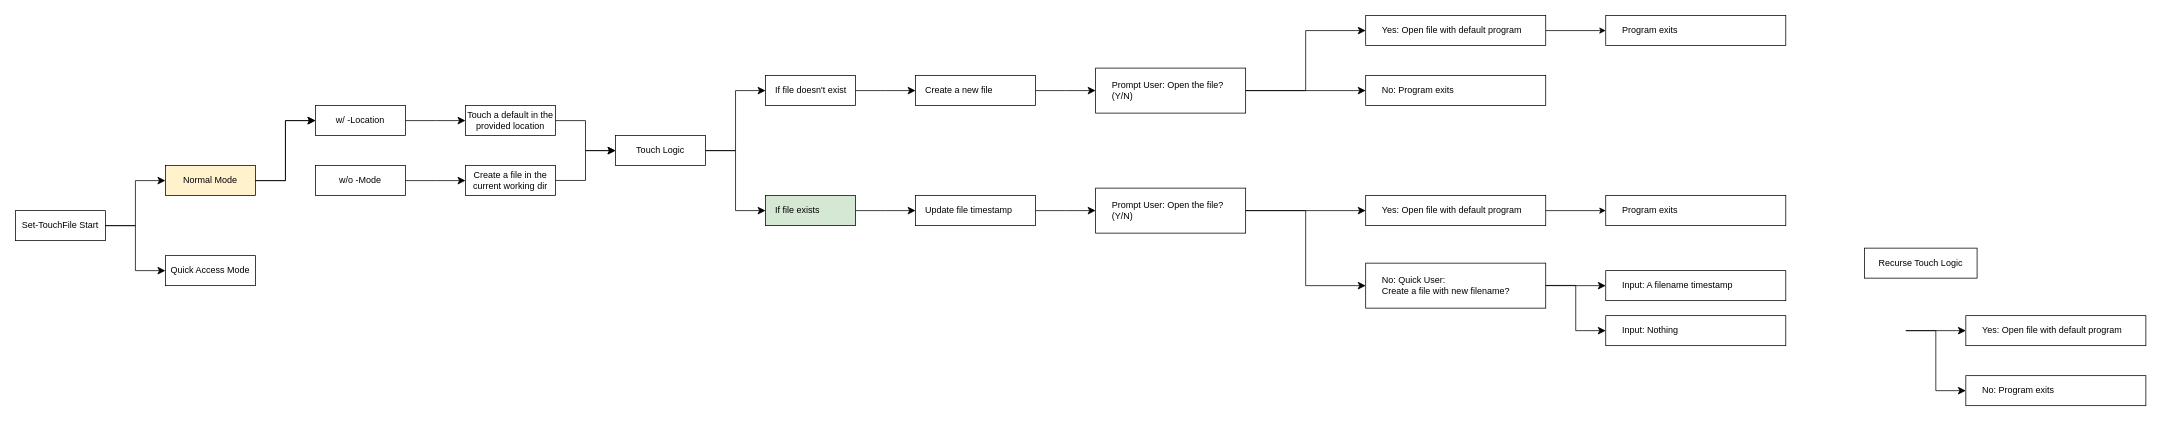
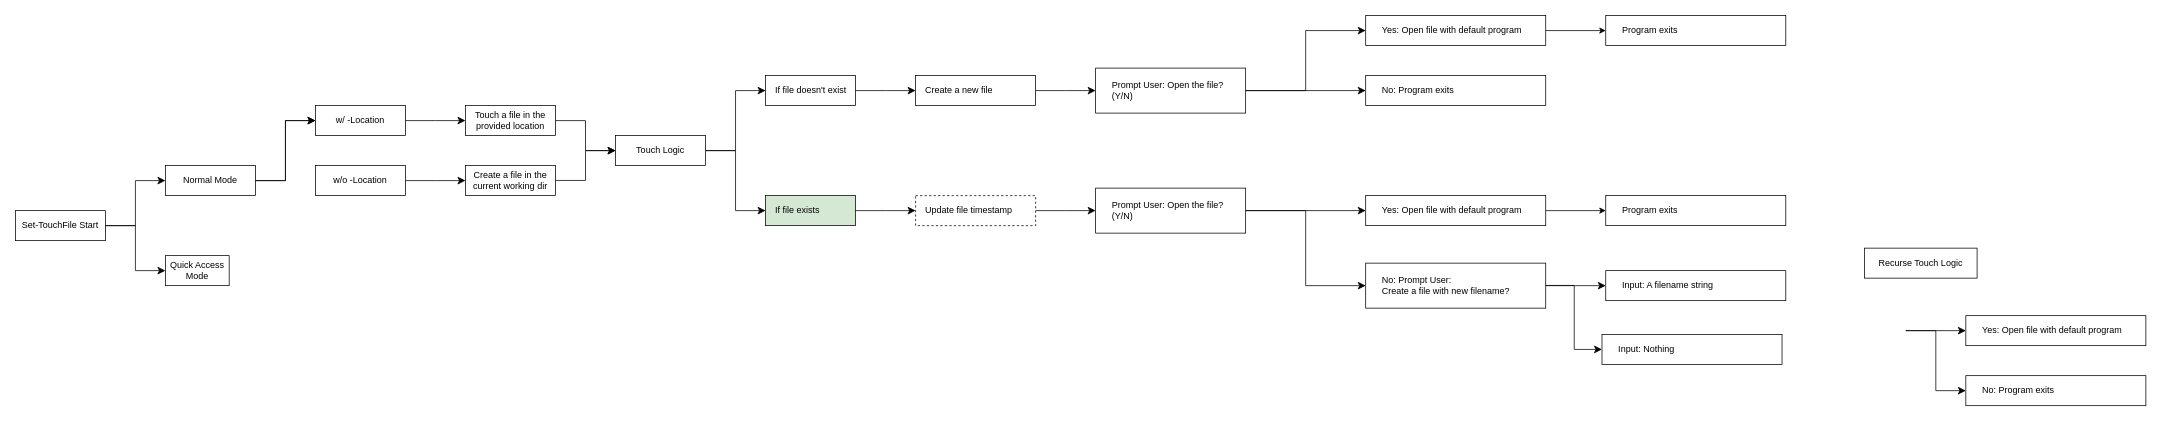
node "Touch a default in the provided location": label "Touch a default in the provided location" -> "Touch a file in the provided location"
node "Normal Mode": fillcolor #fff2cc -> #ffffff
node "w/o -Mode": label "w/o -Mode" -> "w/o -Location"
node "Update file timestamp": style solid -> dashed
node "Quick Access Mode": size 90x30 -> 64x30
node "No: Quick User: Create a file with new filename?": label "No: Quick User: Create a file with new filename?" -> "No: Prompt User: Create a file with new filename?"
node "Input: A filename timestamp": label "Input: A filename timestamp" -> "Input: A filename string"
node "Input: Nothing": moved (1695, 330) -> (1692, 349)
